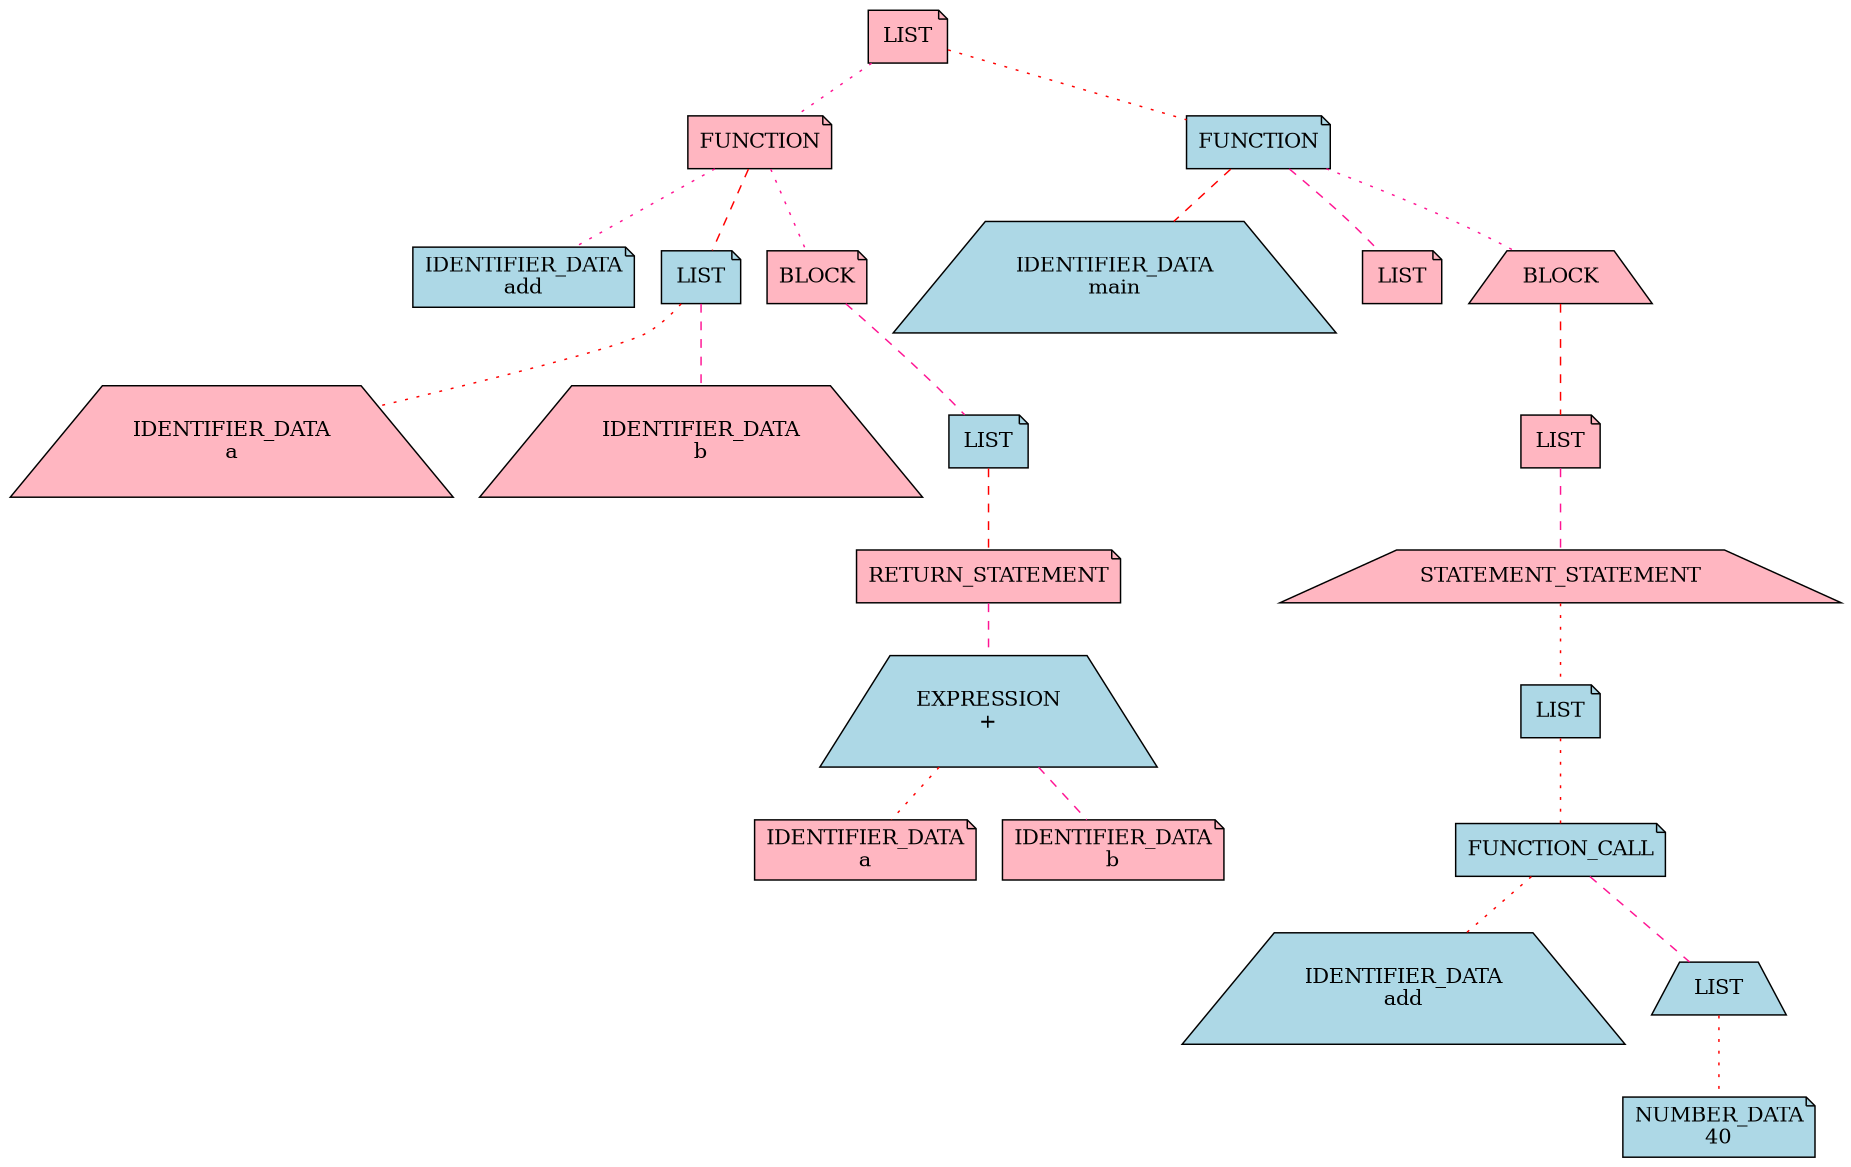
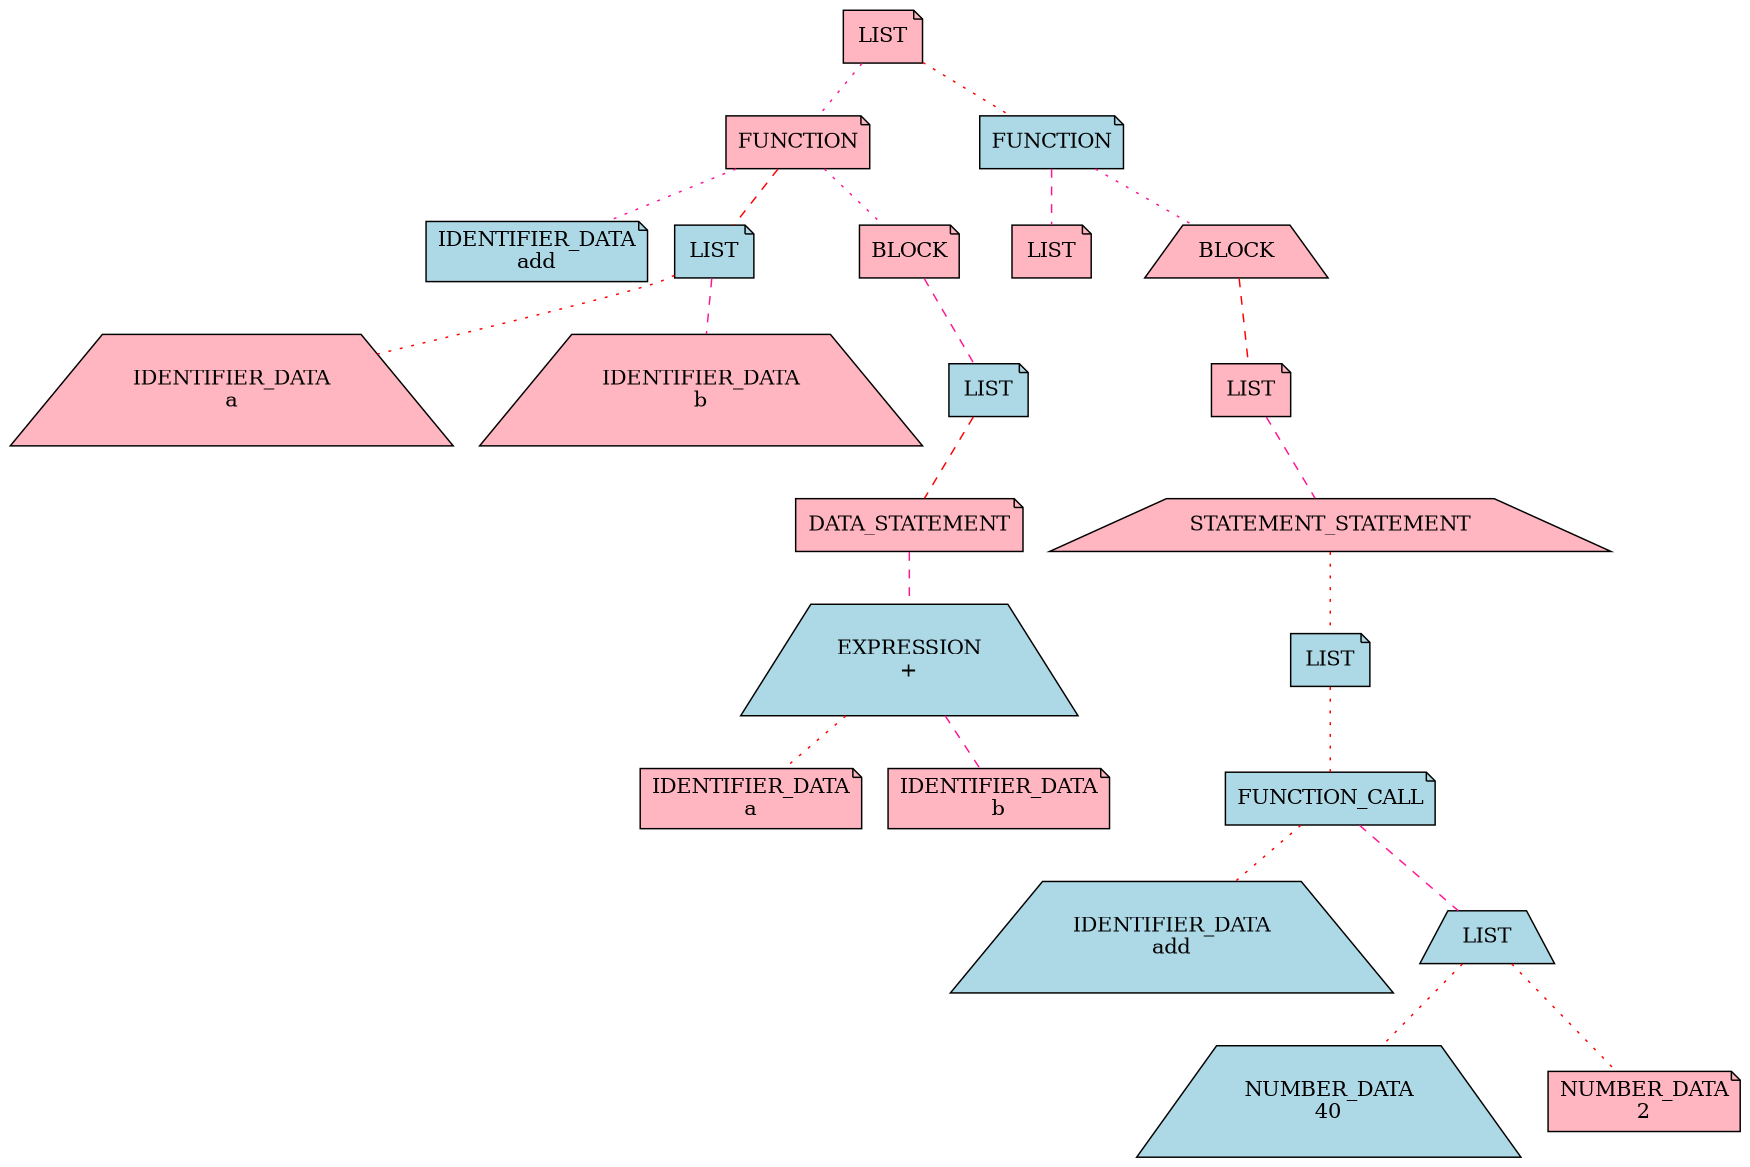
node "IDENTIFIER_DATA main": removed
node "RETURN_STATEMENT": label "RETURN_STATEMENT" -> "DATA_STATEMENT"
node "NUMBER_DATA 2": added
node "NUMBER_DATA 40": shape note -> trapezium
